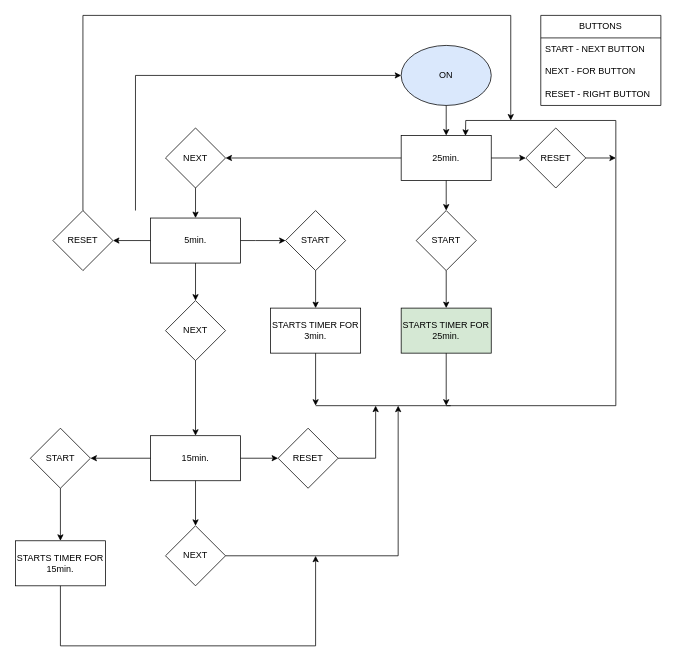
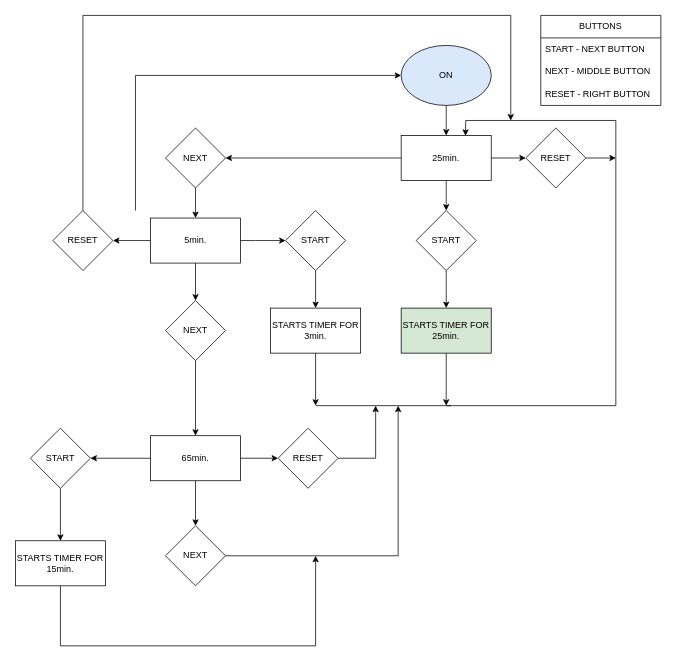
node "NEXT - FOR BUTTON": label "NEXT - FOR BUTTON" -> "NEXT - MIDDLE BUTTON"
node "15min.": label "15min." -> "65min."
